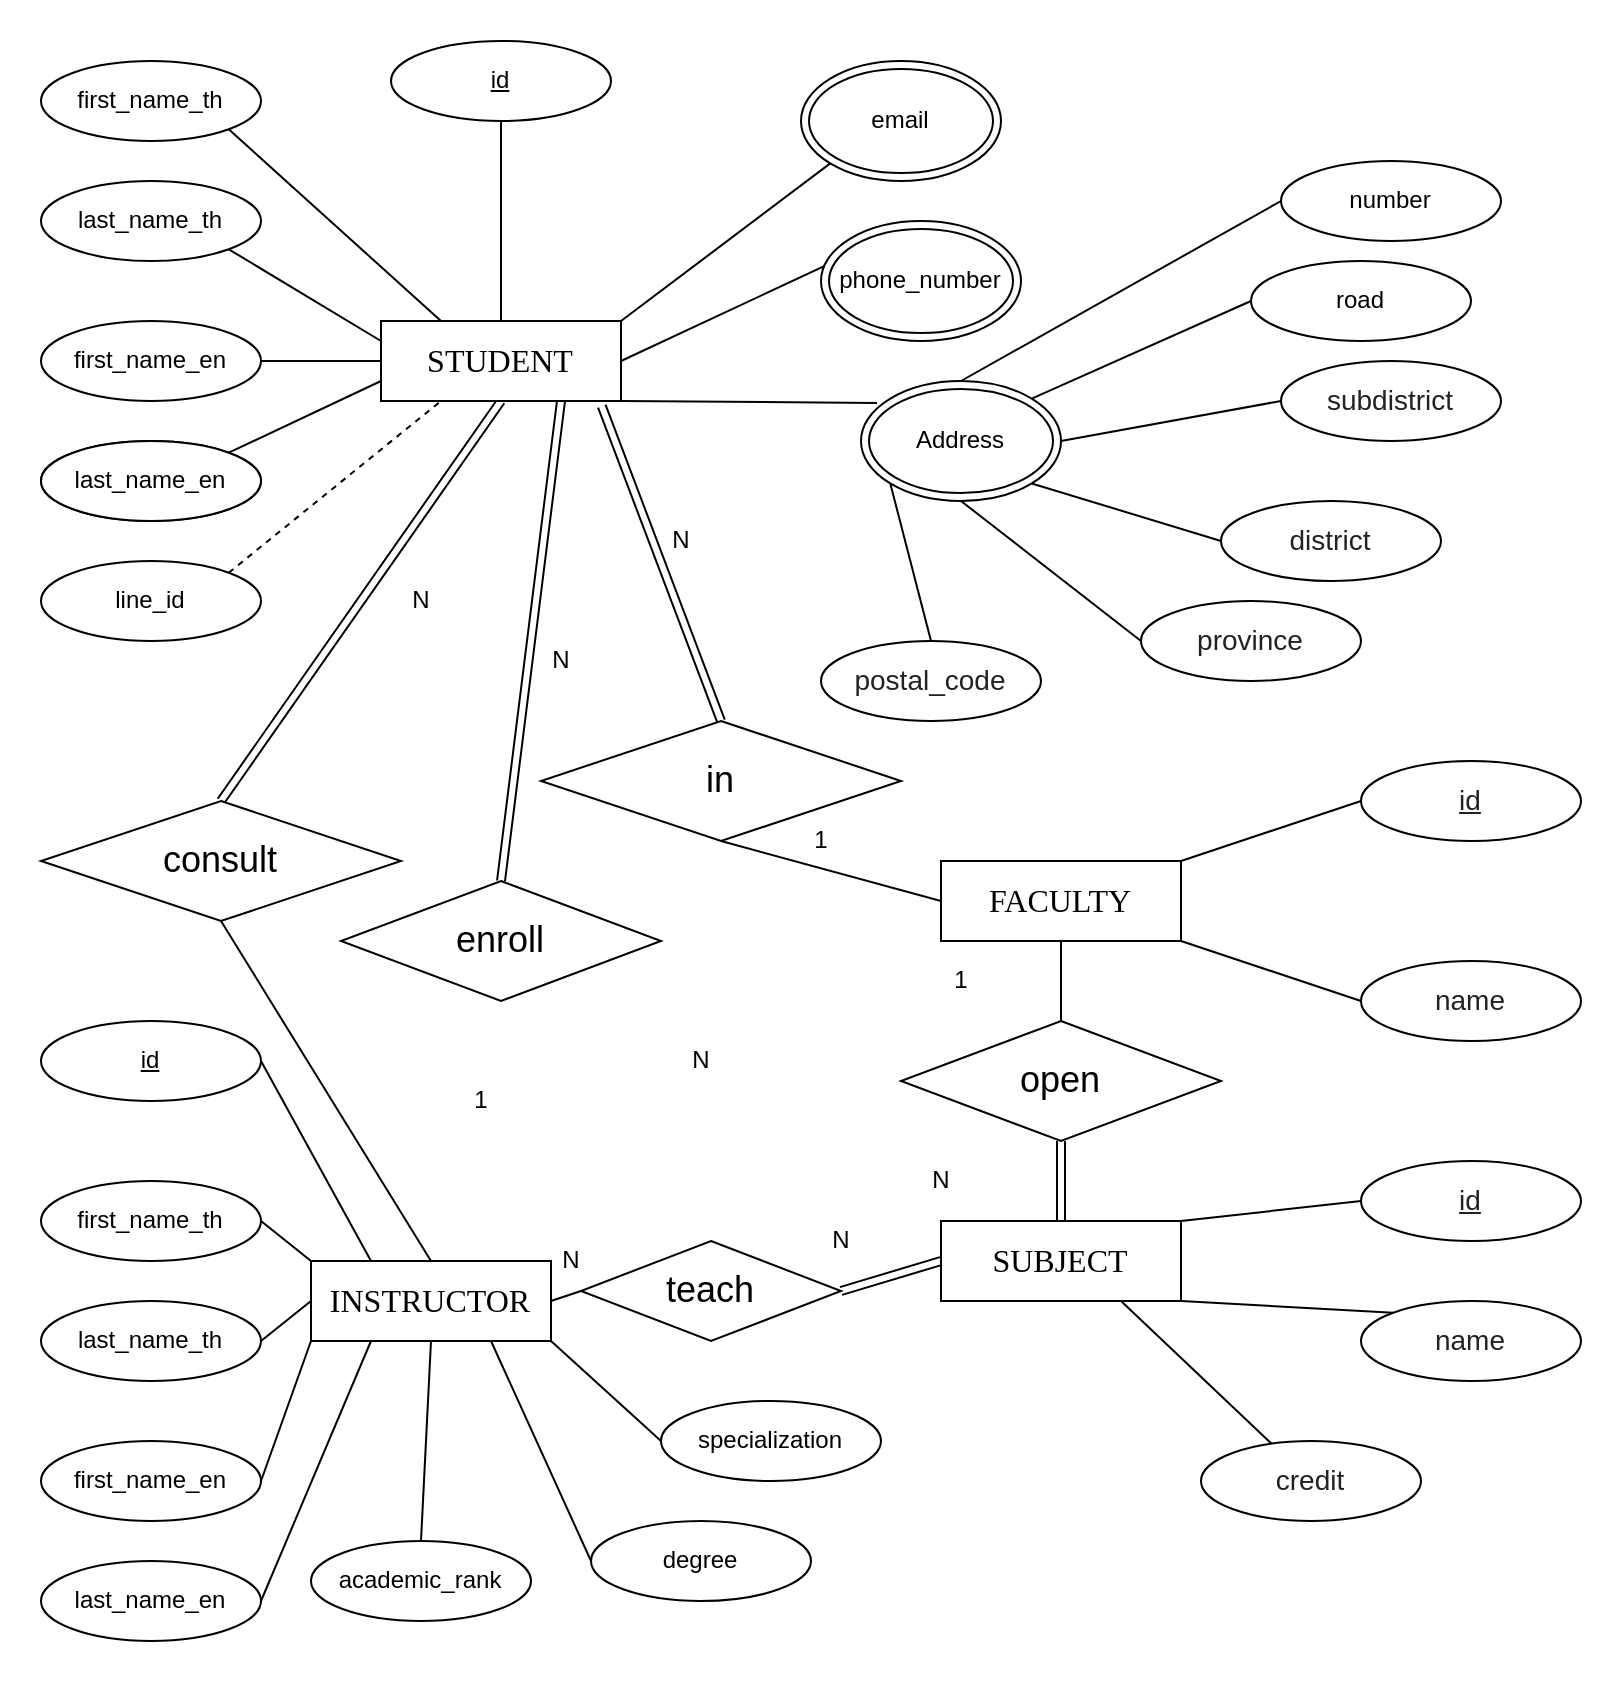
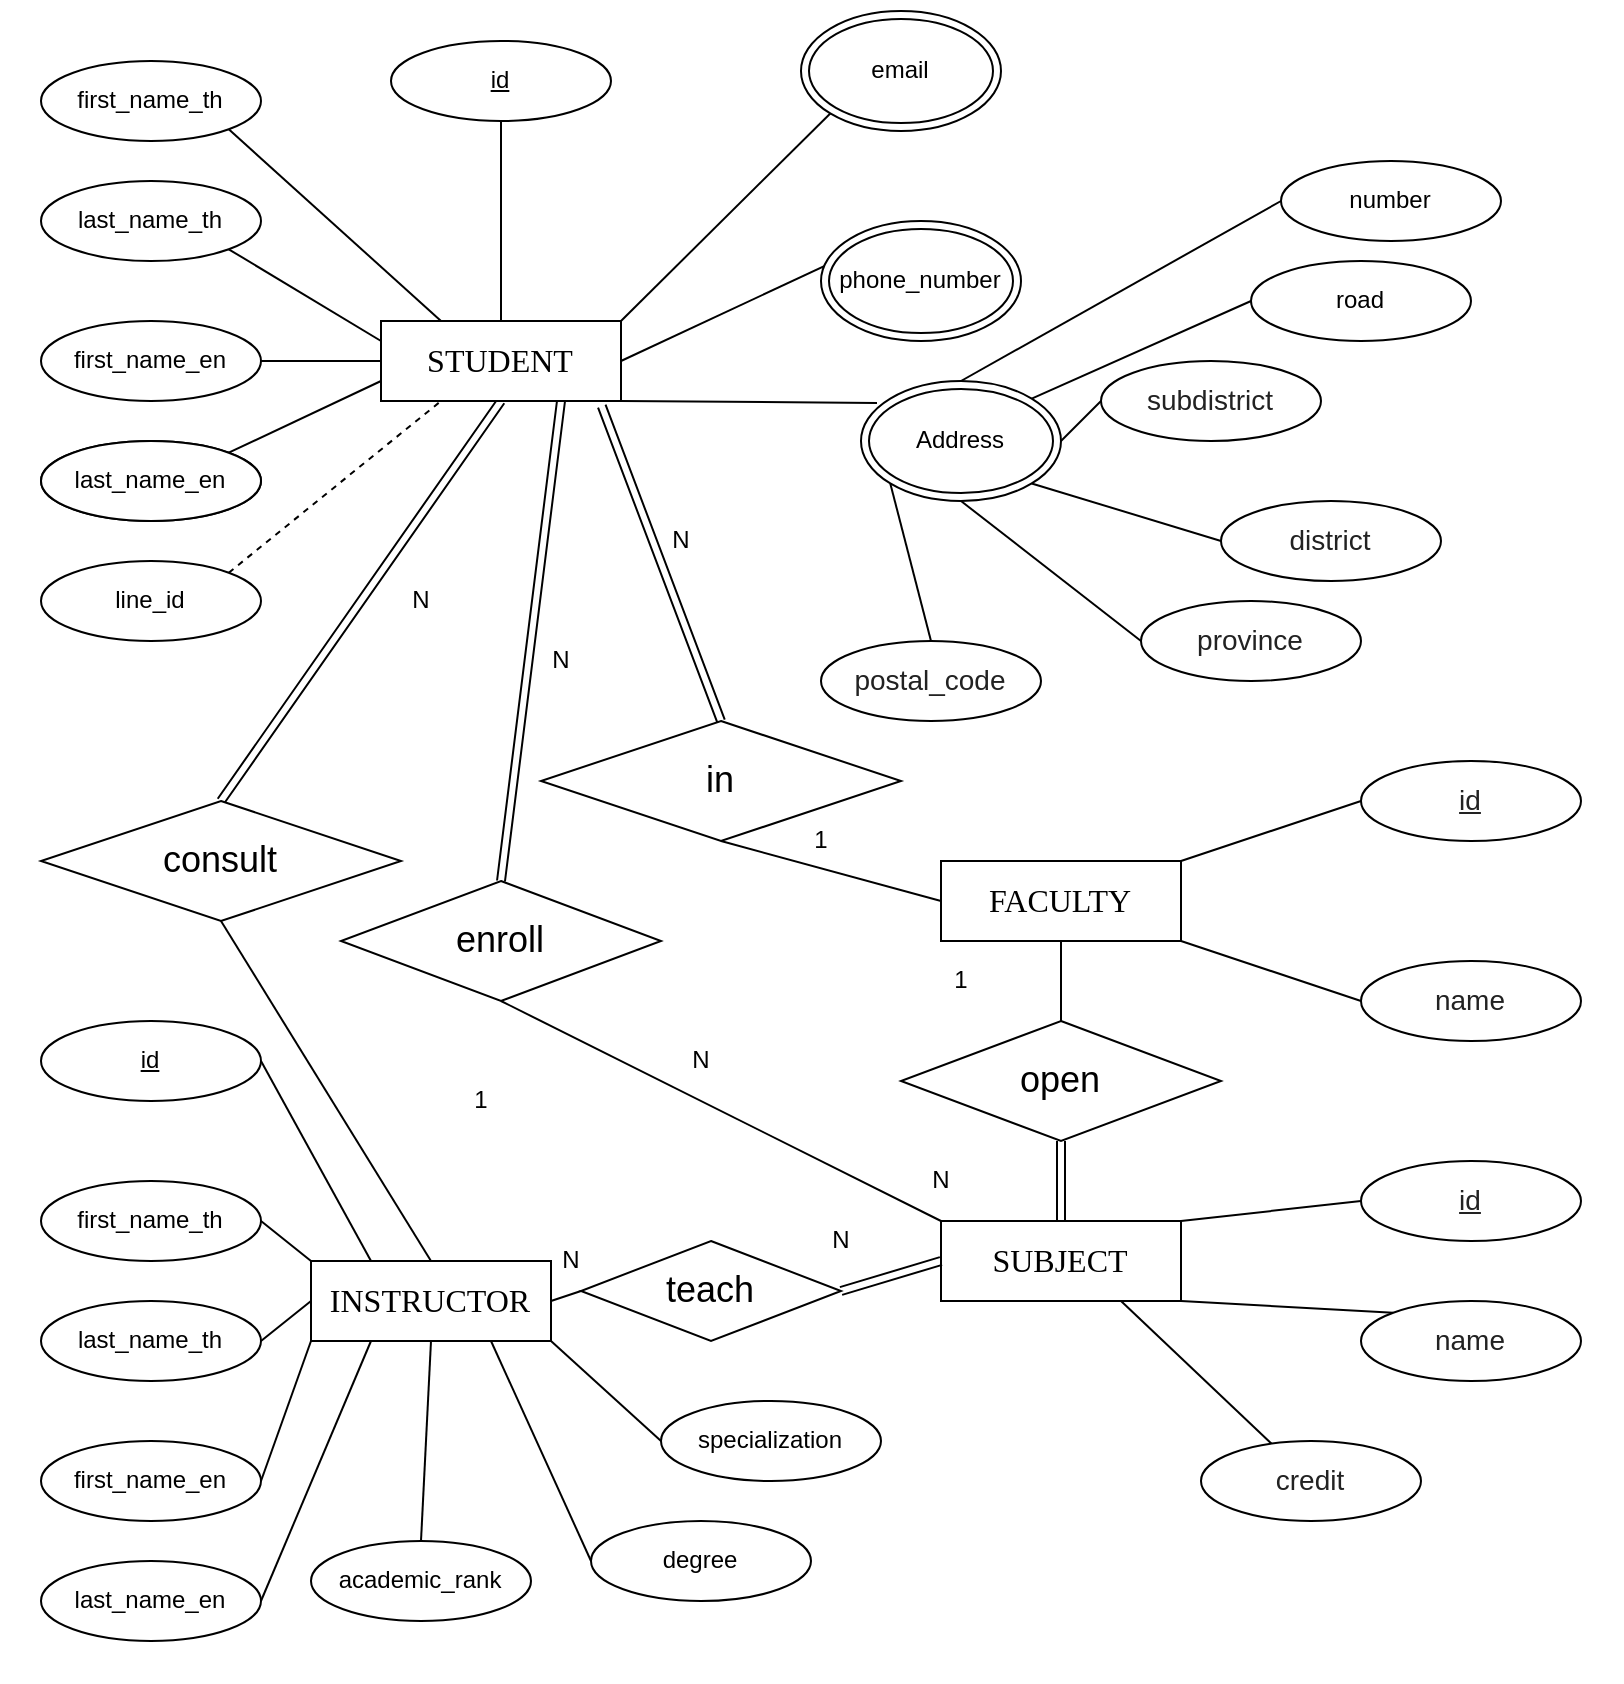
node "email": moved (901, 121) -> (901, 71)
node "subdistrict": moved (1391, 401) -> (1211, 401)
edge "enroll" -- "SUBJECT": added
